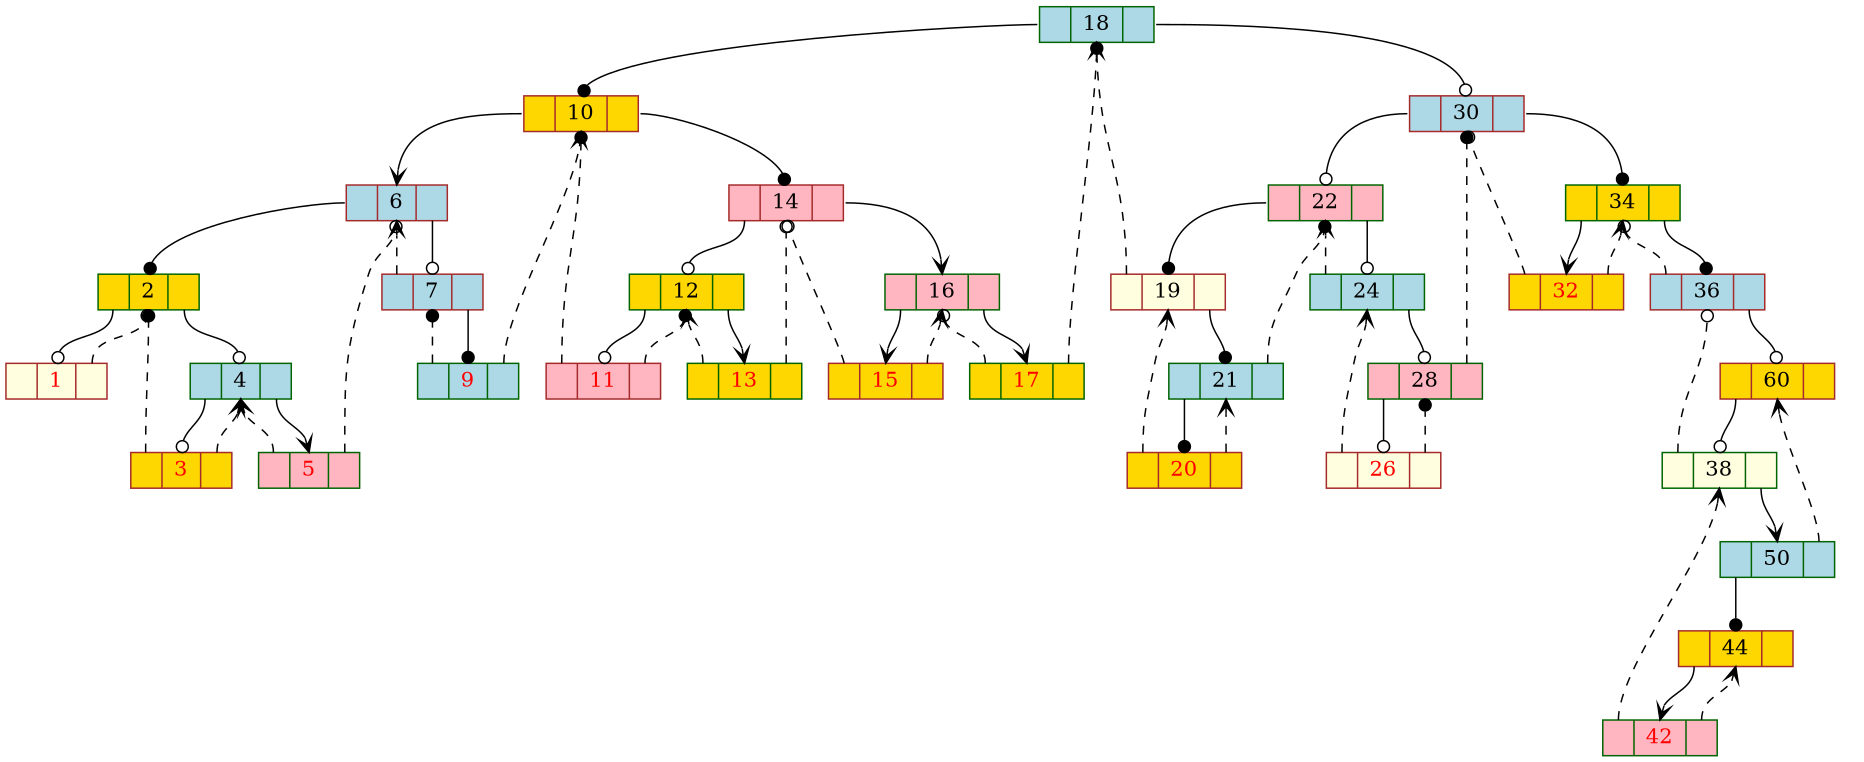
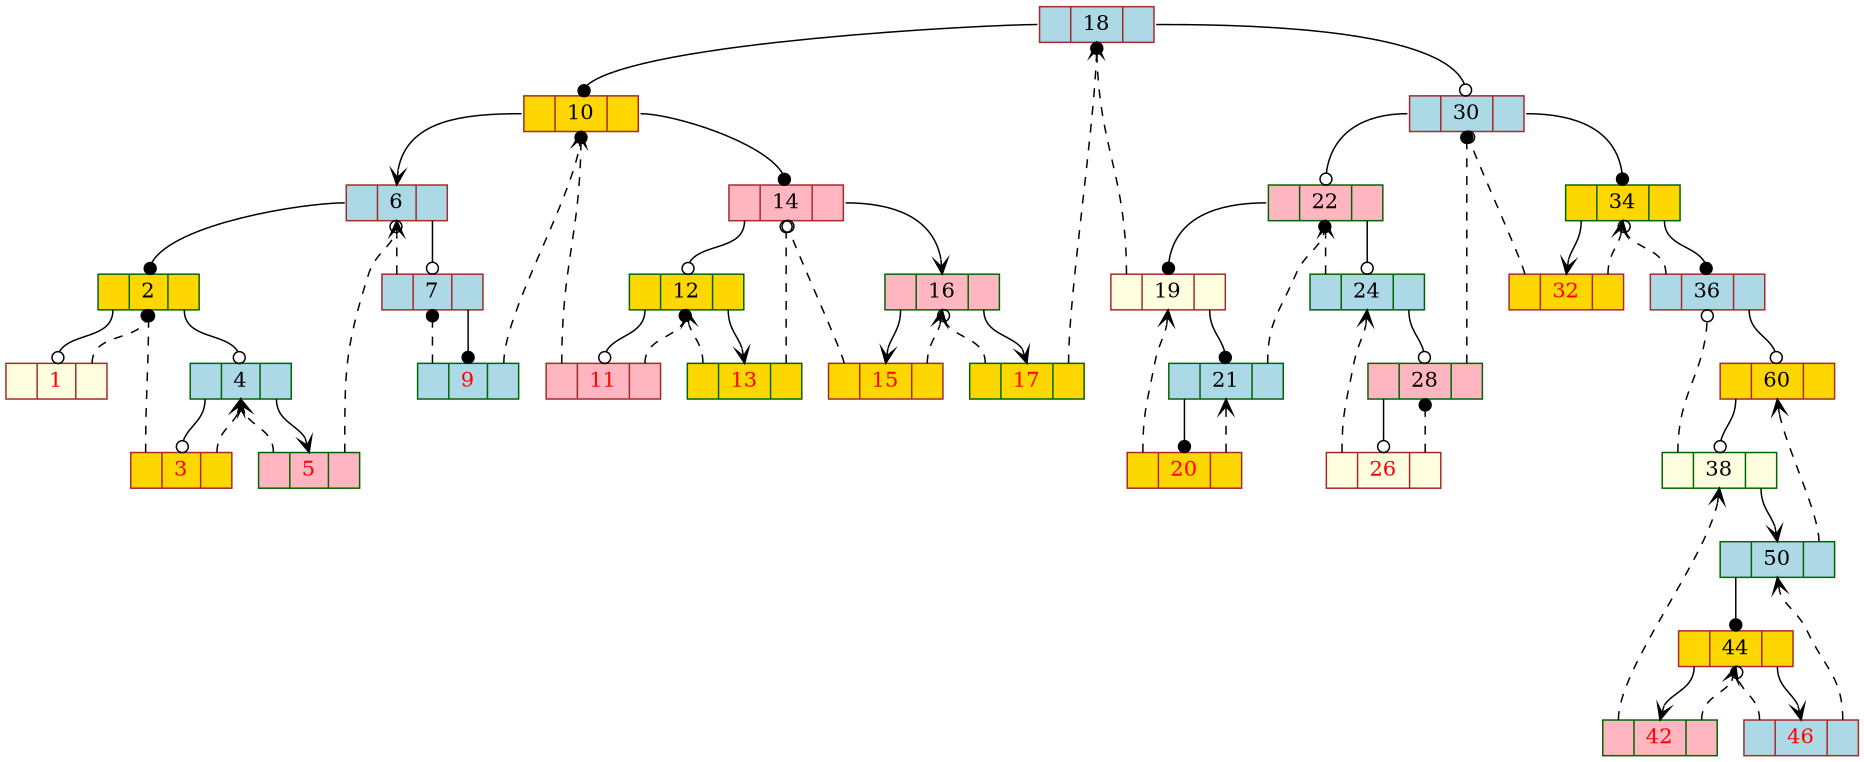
node "18": color darkgreen -> brown
node "46": added
